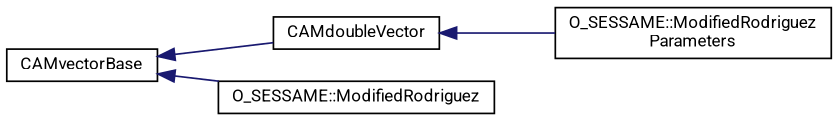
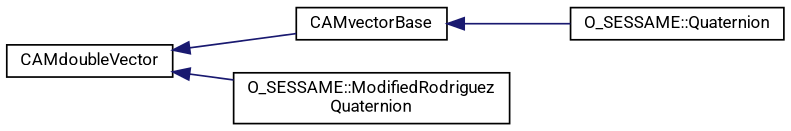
node "O_SESSAME::ModifiedRodriguez Parameters": label "O_SESSAME::ModifiedRodriguez Parameters" -> "O_SESSAME::ModifiedRodriguez Quaternion"
edge "CAMdoubleVector" -> "CAMvectorBase": reversed
node "O_SESSAME::ModifiedRodriguez": label "O_SESSAME::ModifiedRodriguez" -> "O_SESSAME::Quaternion"
